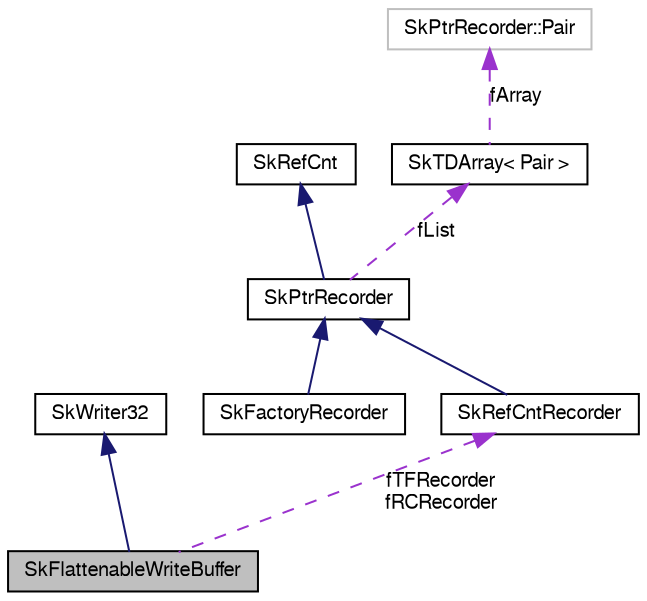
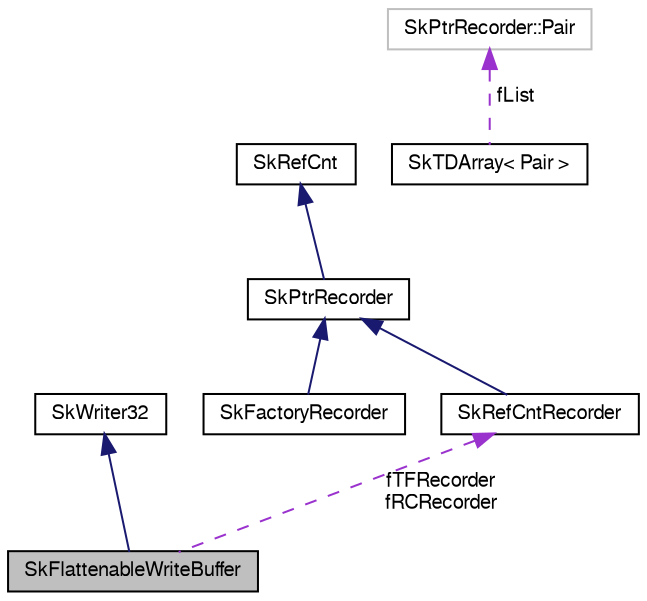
edge "SkTDArray< Pair >" -> "SkPtrRecorder::Pair": label "fArray" -> "fList"
edge "SkPtrRecorder" -> "SkTDArray< Pair >": removed, label "fList"
